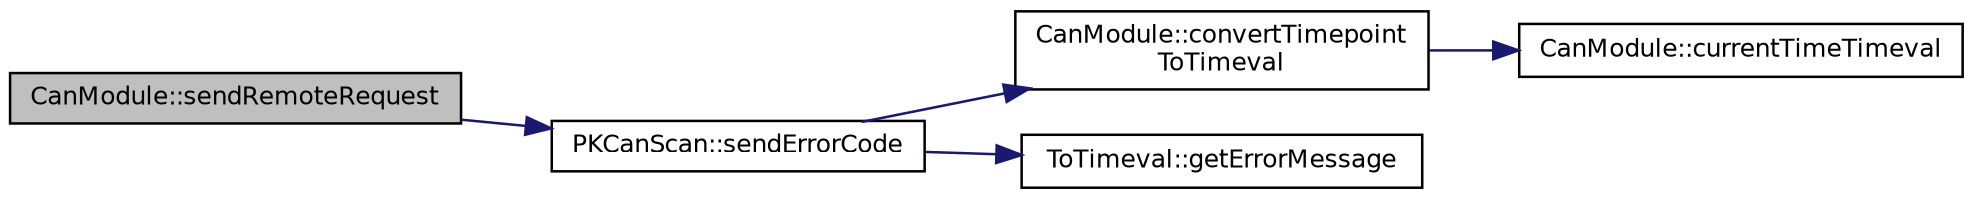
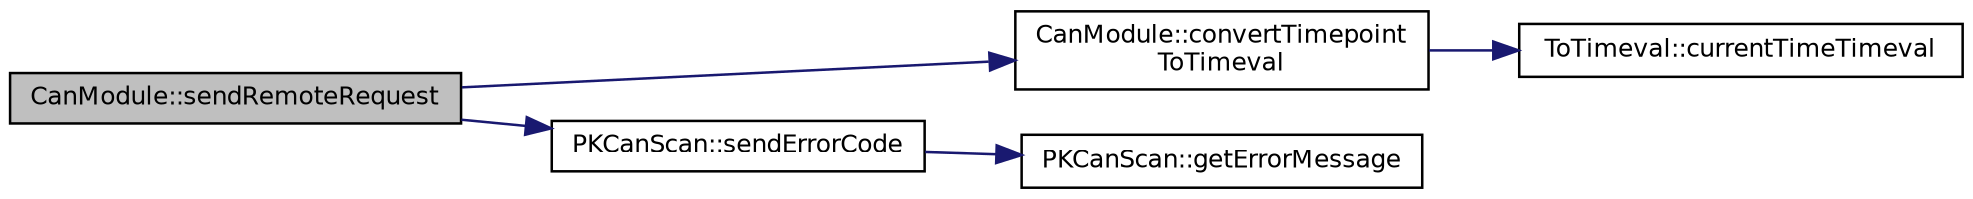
node "CanModule::currentTimeTimeval": label "CanModule::currentTimeTimeval" -> "ToTimeval::currentTimeTimeval"
edge "PKCanScan::sendErrorCode" -> "CanModule::convertTimepoint ToTimeval": now "CanModule::sendRemoteRequest" -> "CanModule::convertTimepoint ToTimeval"
node "ToTimeval::getErrorMessage": label "ToTimeval::getErrorMessage" -> "PKCanScan::getErrorMessage"
